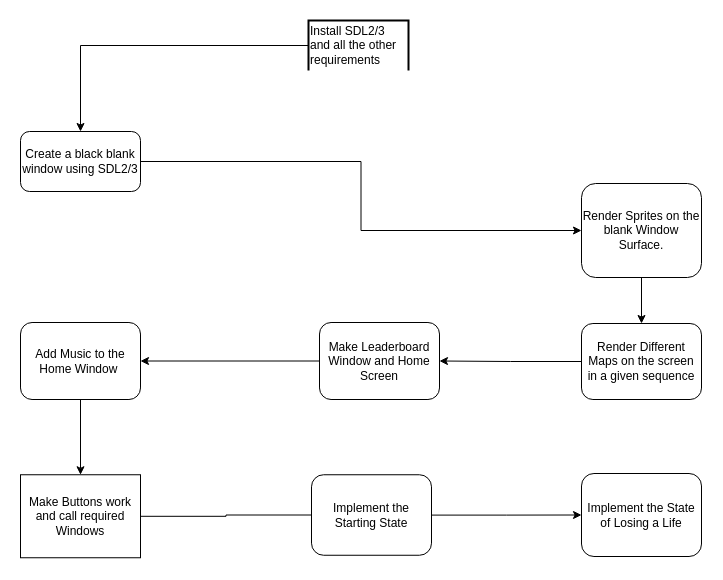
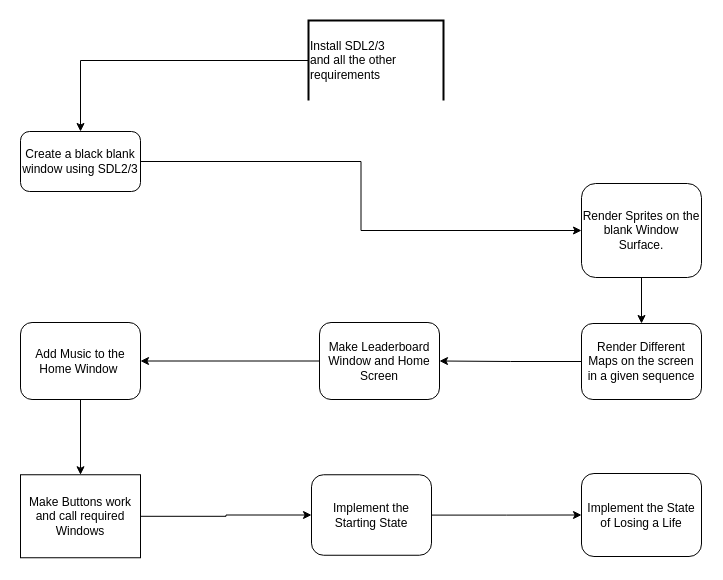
node "Install SDL2/3 and all the other requirements": size 100x50 -> 135x80
edge "Implement the Starting State" -- "Make Buttons work and call required Windows": arrowhead none -> classic
